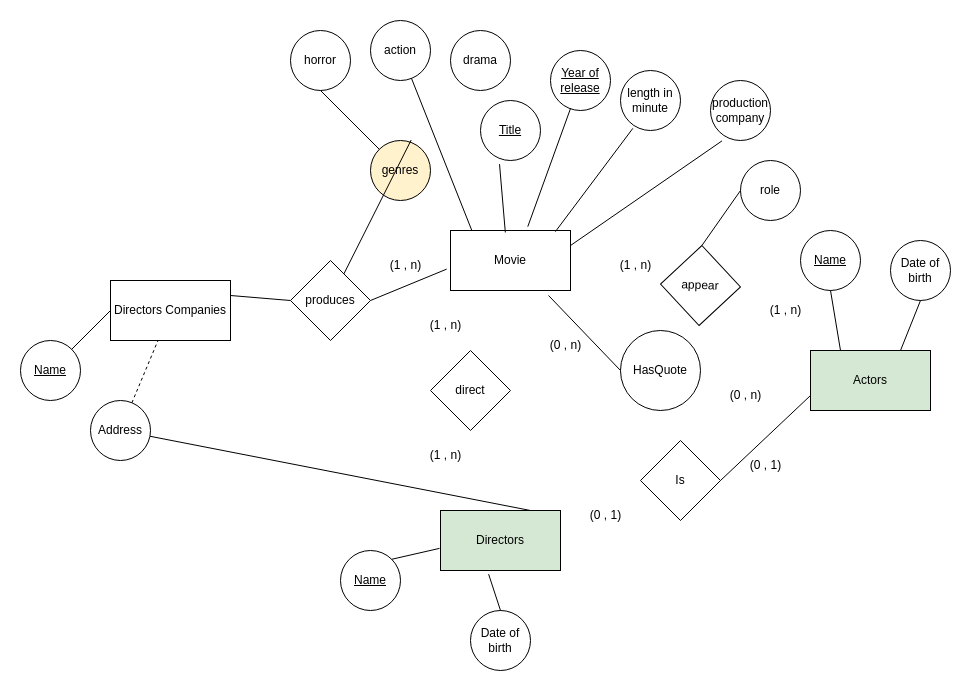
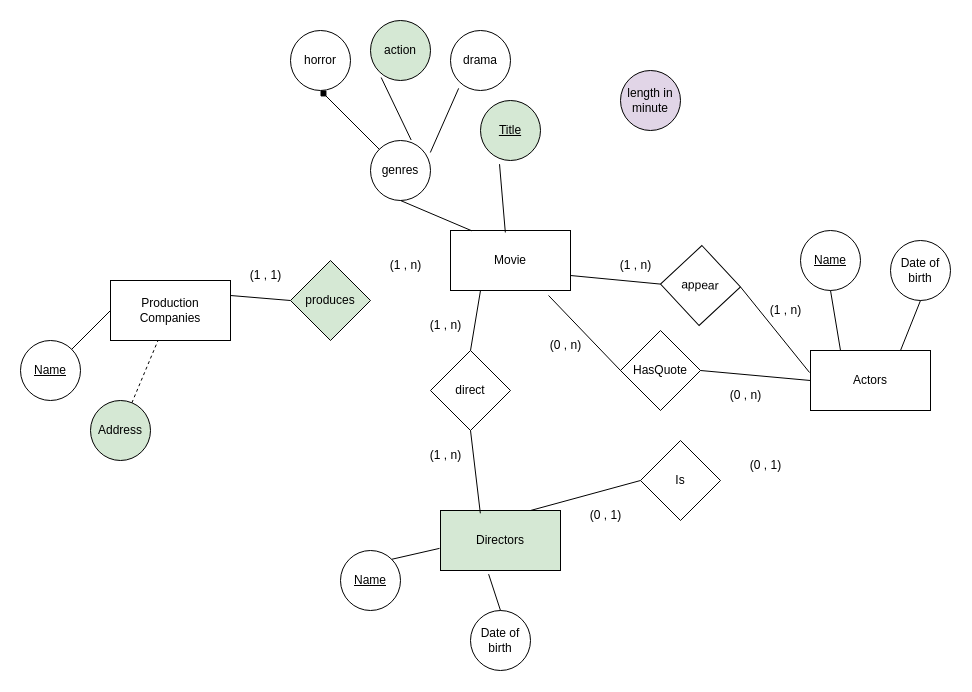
node "action": fillcolor #ffffff -> #d5e8d4
node "Year of release": removed
edge "horror" -- "genres": arrowhead none -> diamond
node "length in minute": fillcolor #ffffff -> #e1d5e7
node "production company": removed
edge "drama" -- "genres": added
node "Title": fillcolor #ffffff -> #d5e8d4
edge "action" -- "Movie": now "genres" -- "Movie"
edge "Year of release" -- "Movie": removed
node "genres": fillcolor #fff2cc -> #ffffff
edge "length in minute" -- "Movie": removed
node "role": removed
edge "production company" -- "Movie": removed
edge "genres" -- "produces": now "genres" -- "action"
edge "role" -- "appear": removed
node "(1 , 1)": added
edge "Movie" -- "appear": added
edge "Movie" -- "produces": removed
node "produces": fillcolor #ffffff -> #d5e8d4
node "Directors Companies": label "Directors Companies" -> "Production Companies"
edge "Movie" -- "direct": added
edge "appear" -- "Actors": added
node "HasQuote": shape ellipse -> diamond
edge "HasQuote" -- "Actors": added
node "Actors": fillcolor #d5e8d4 -> #ffffff
node "Address": fillcolor #ffffff -> #d5e8d4
edge "Actors" -- "Is": removed
edge "direct" -- "Directors": added
edge "Address" -- "Directors": now "Is" -- "Directors"
